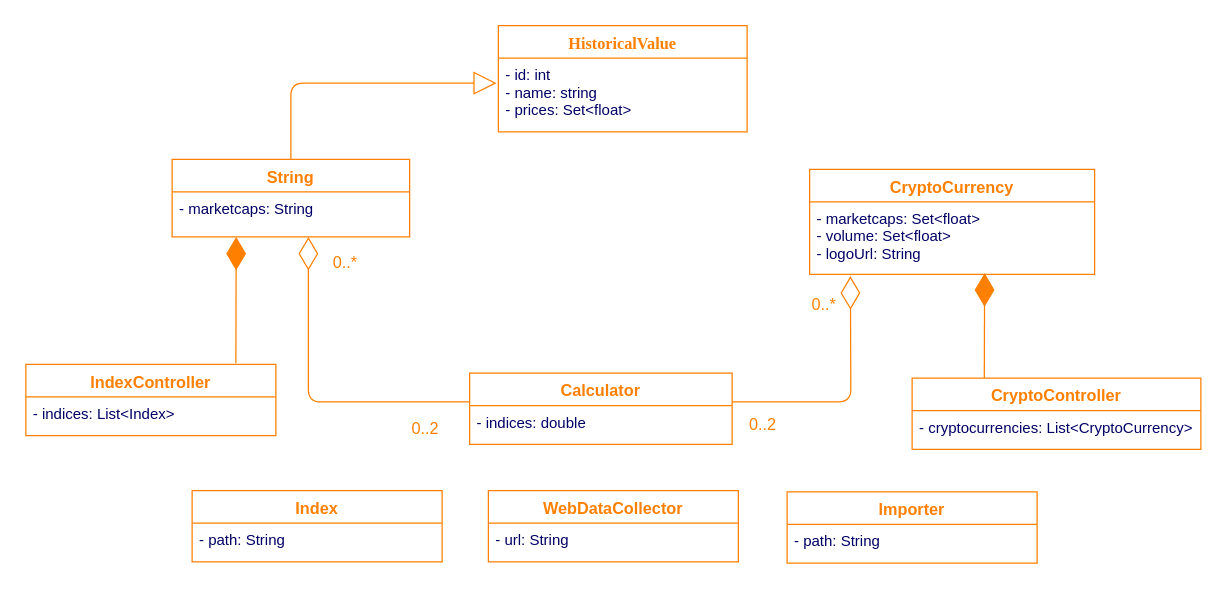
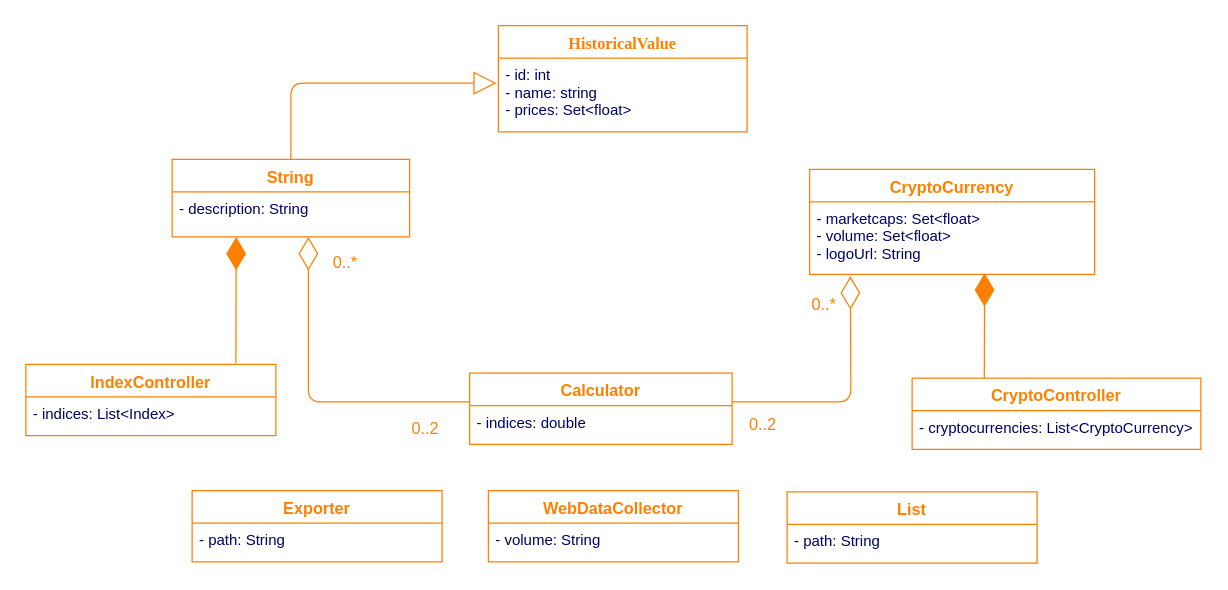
node "- marketcaps: String": label "- marketcaps: String" -> "- description: String"
node "Index": label "Index" -> "Exporter"
node "Importer": label "Importer" -> "List"
node "- url: String": label "- url: String" -> "- volume: String"
